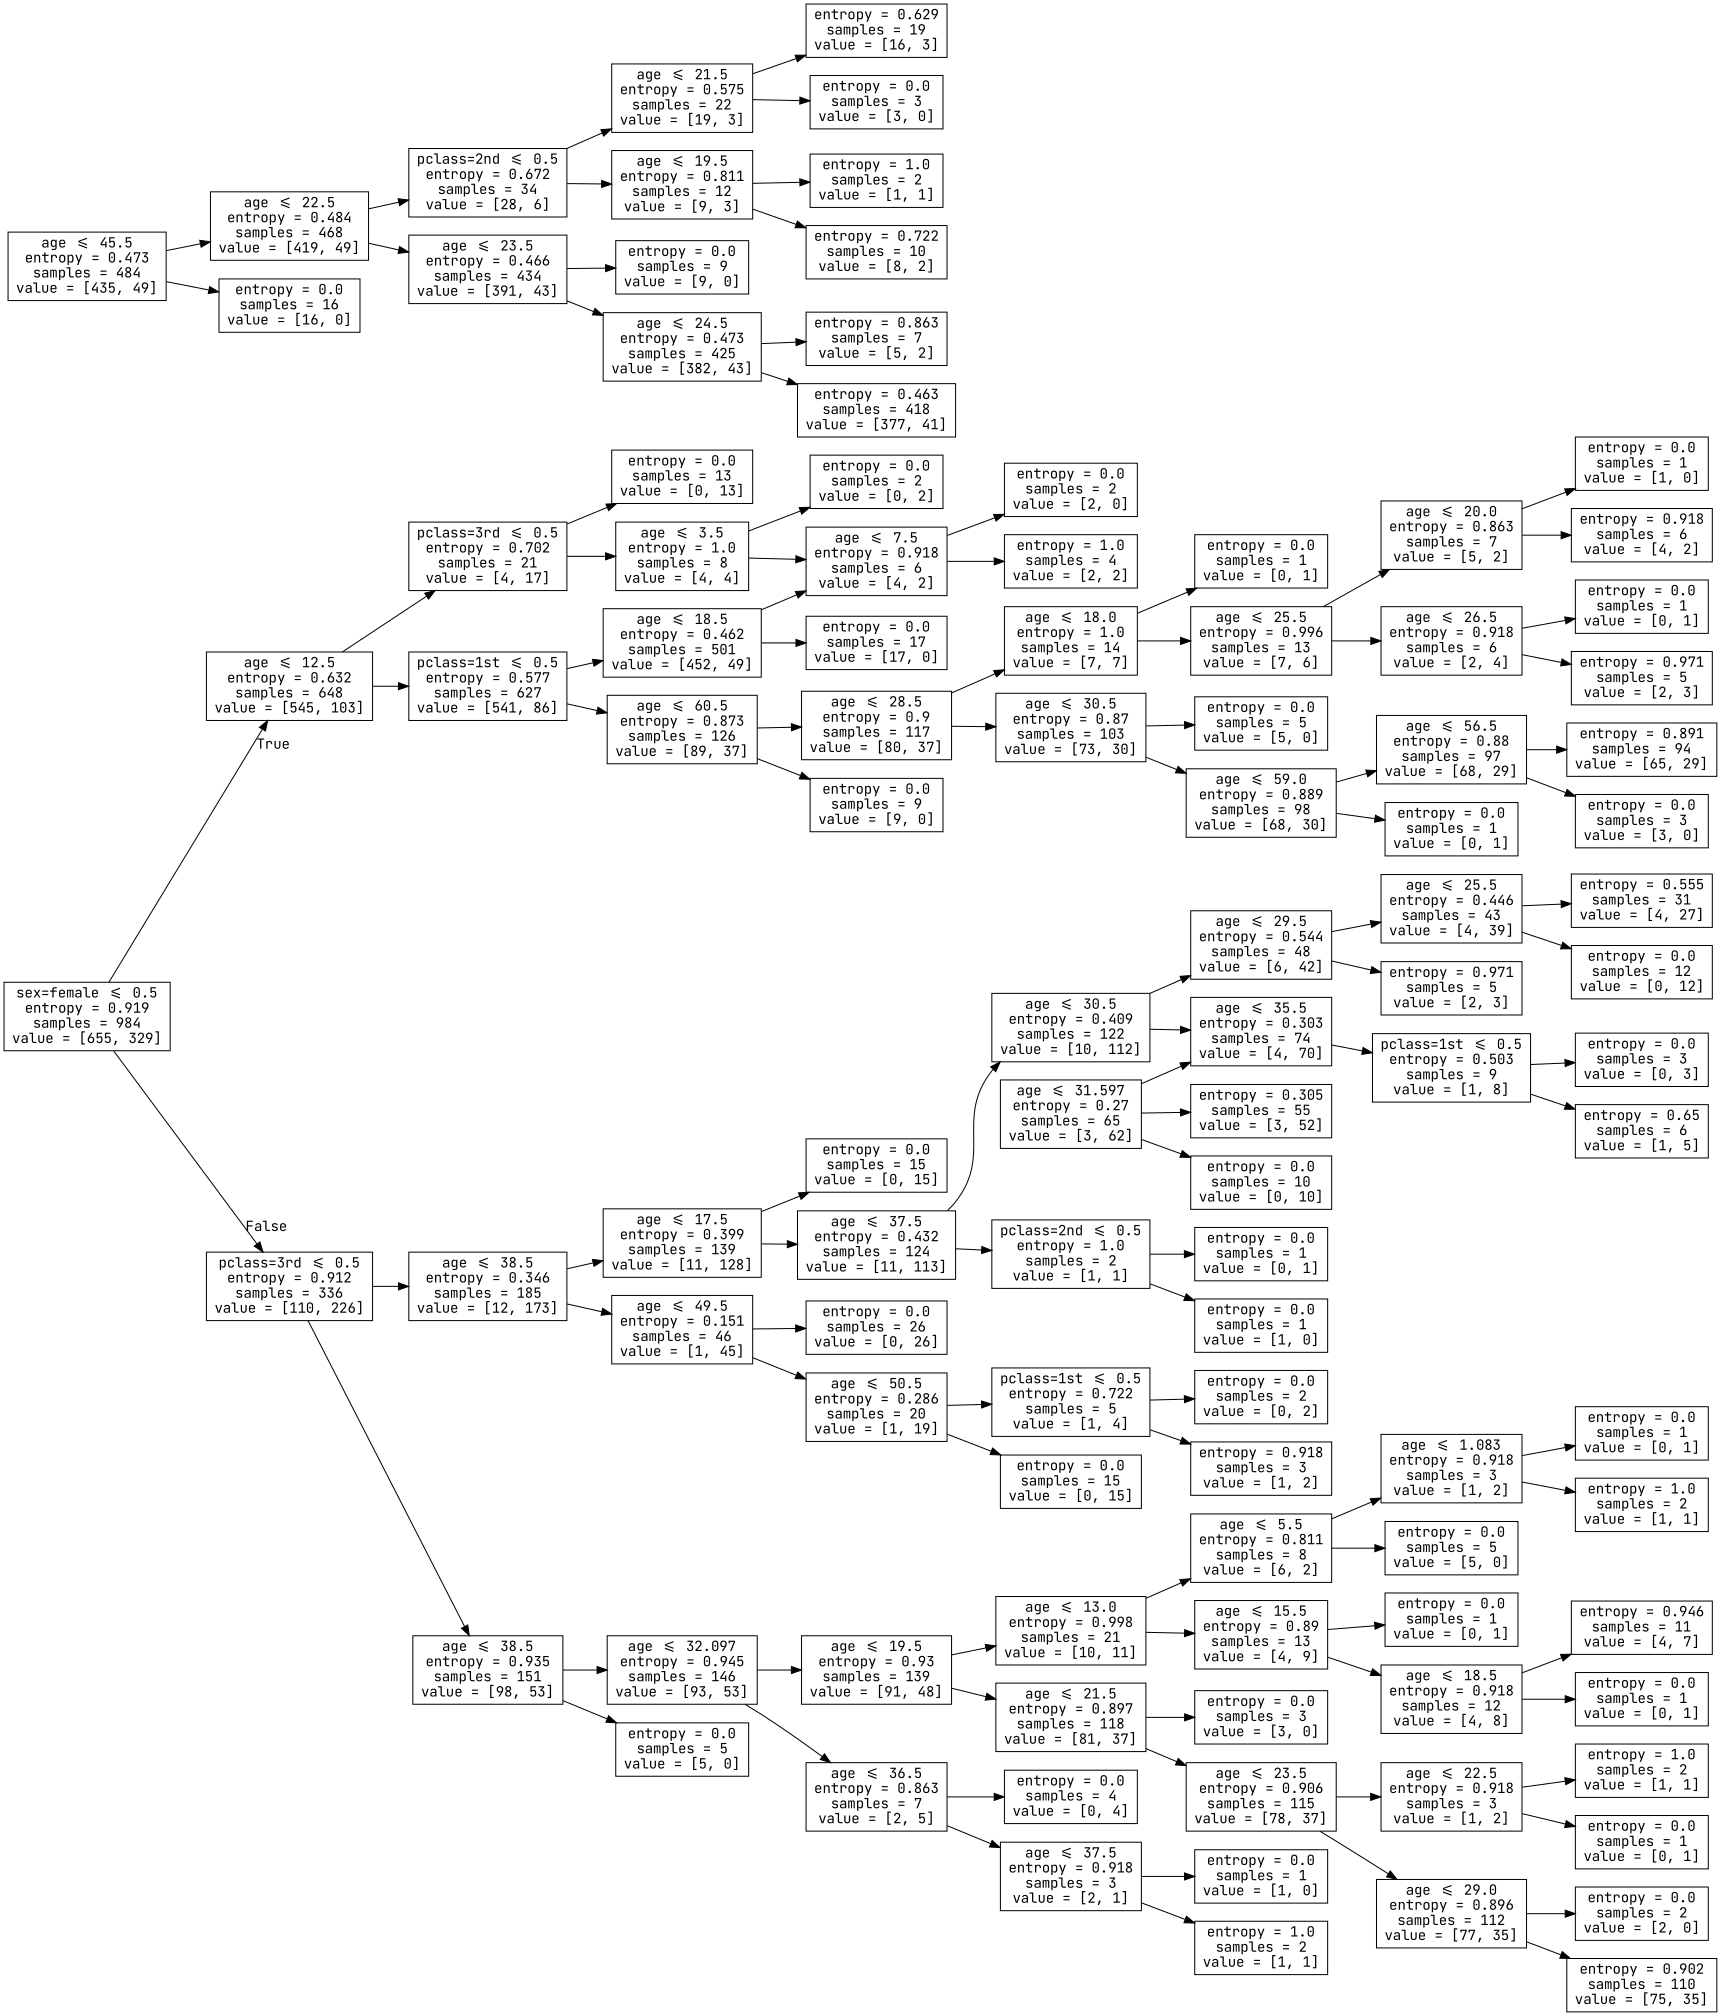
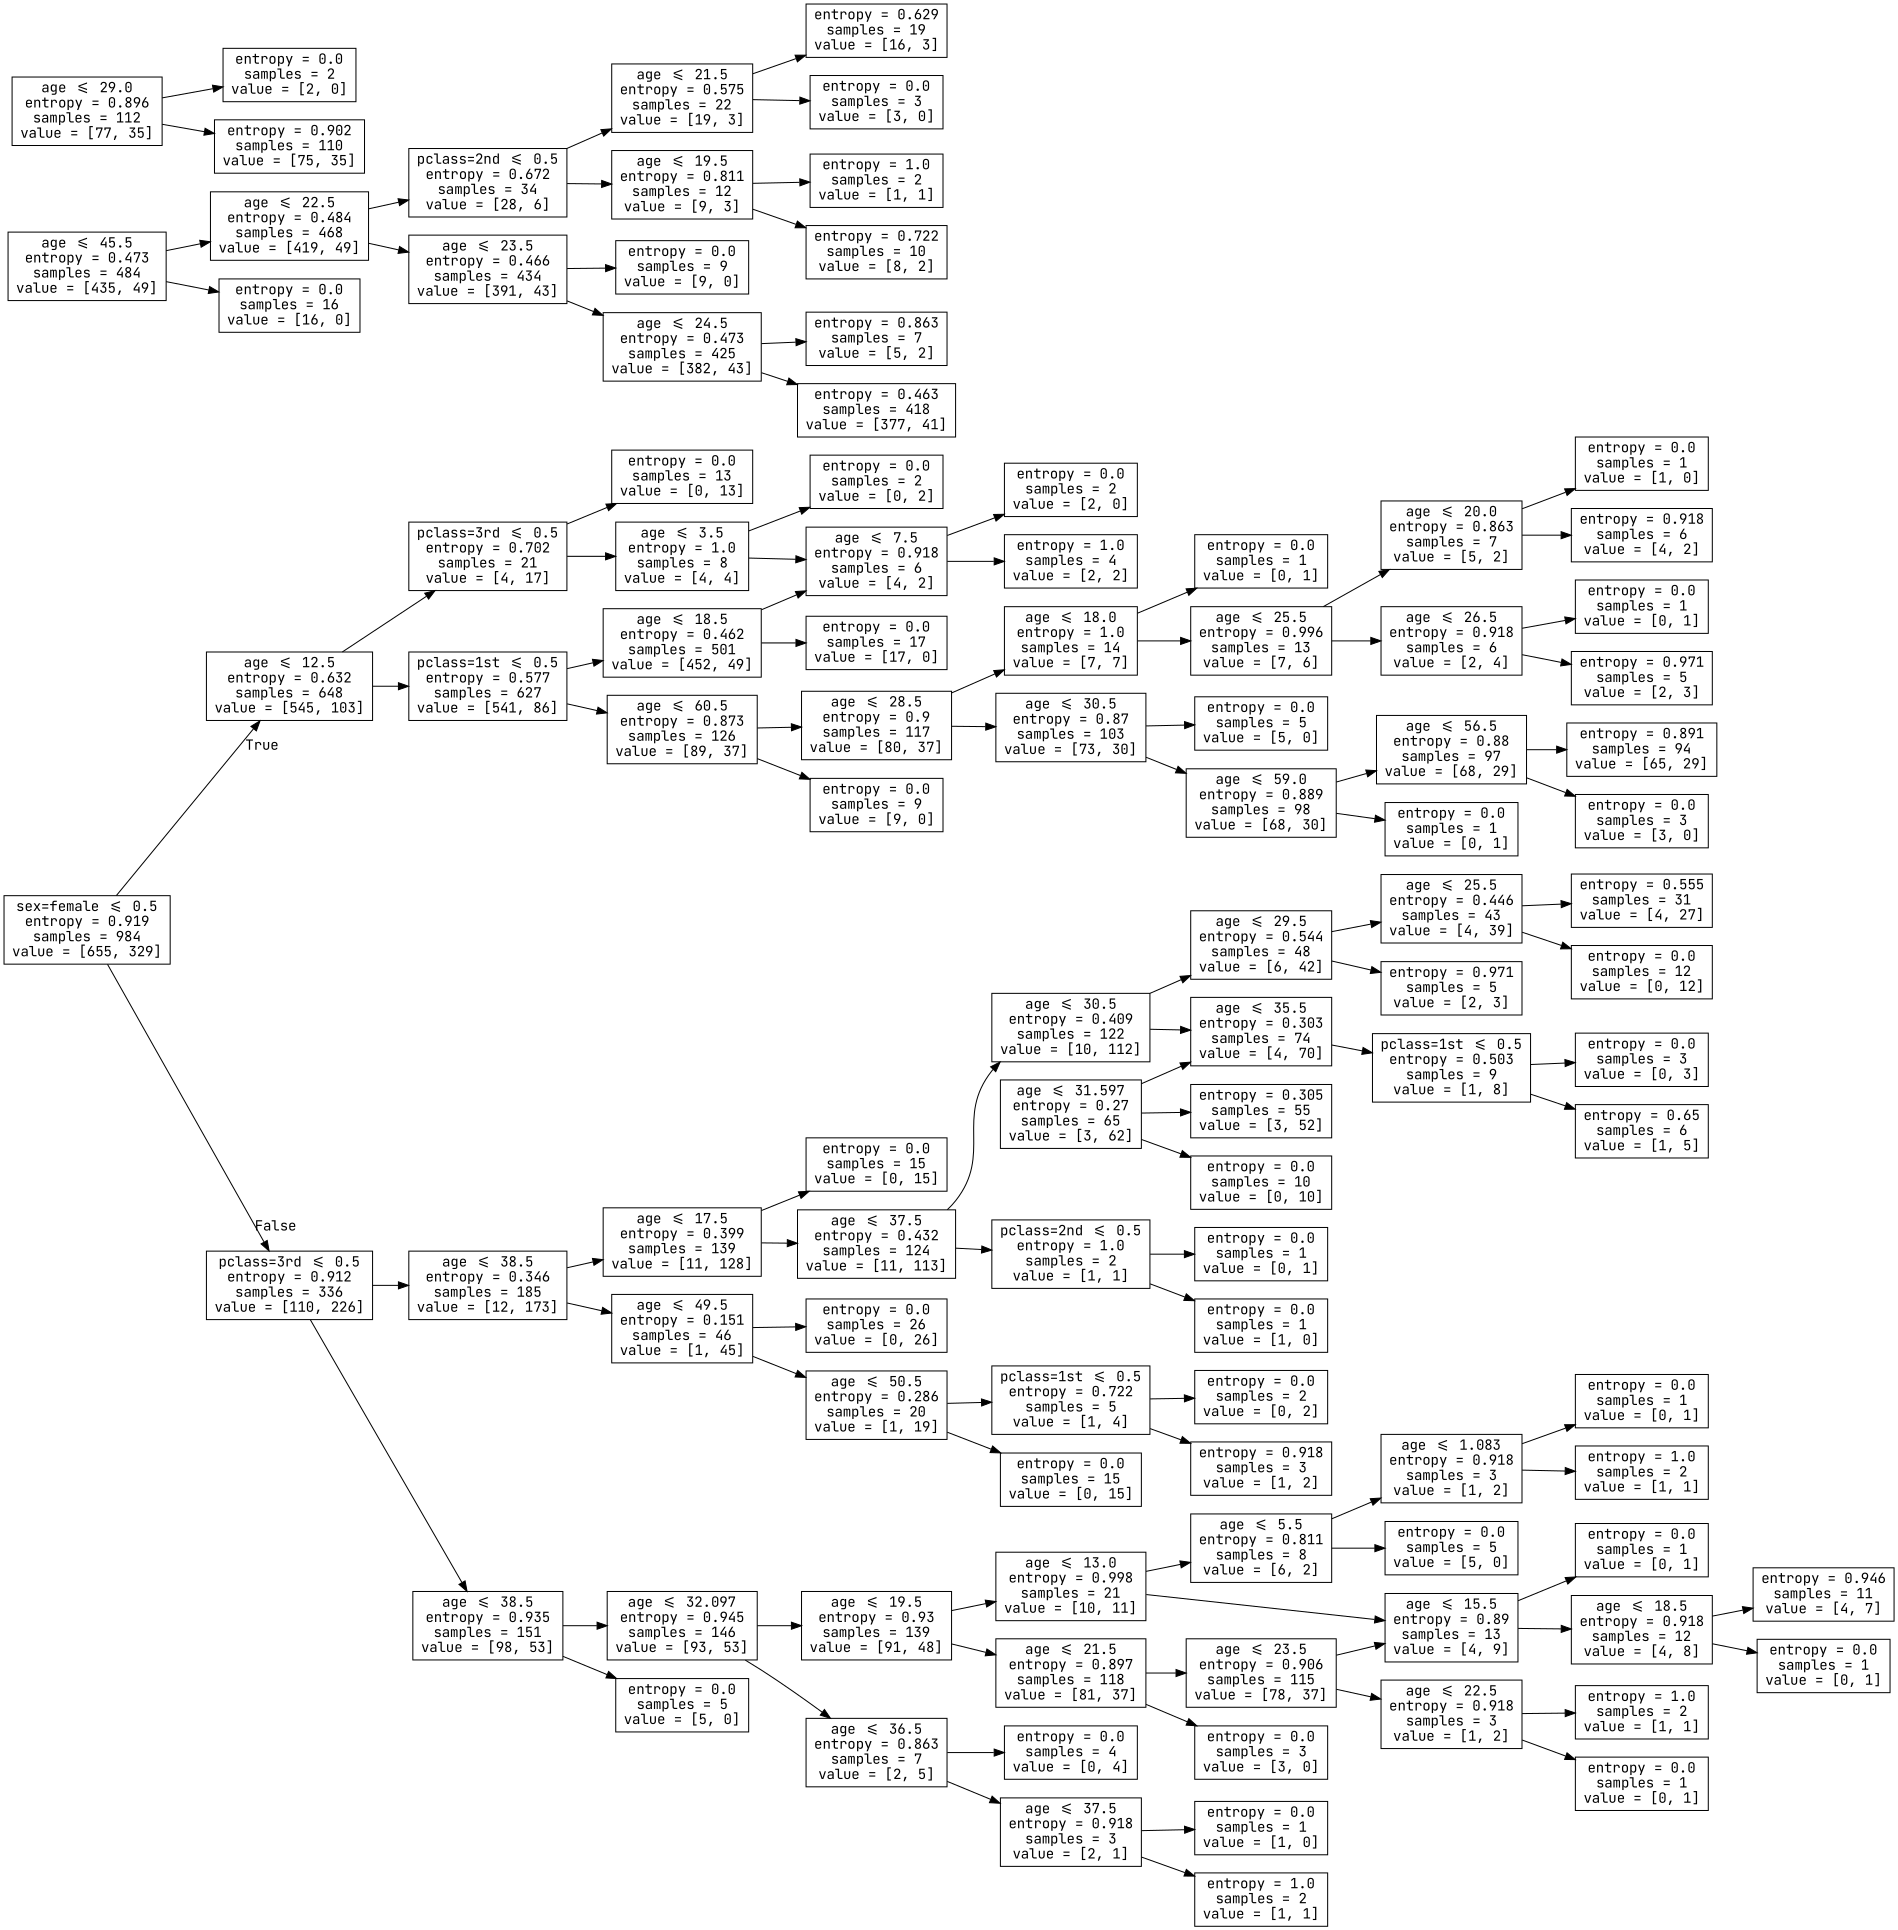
edge "age <= 23.5 entropy = 0.906 samples = 115 value = [78, 37]" -> "age <= 29.0 entropy = 0.896 samples = 112 value = [77, 35]": now "age <= 23.5 entropy = 0.906 samples = 115 value = [78, 37]" -> "age <= 15.5 entropy = 0.89 samples = 13 value = [4, 9]"
